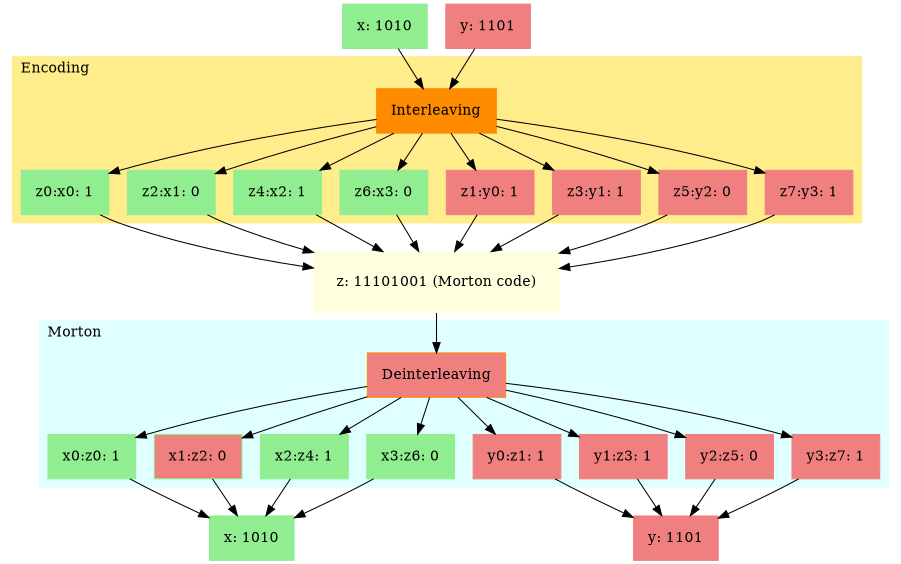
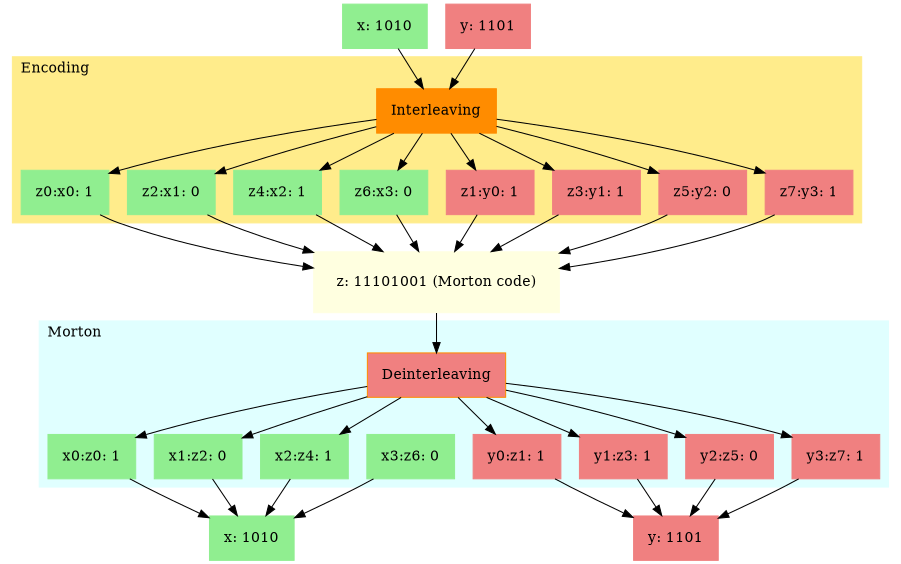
edge "Deinterleaving" -> "x3:z6: 0": removed
node "x1:z2: 0": fillcolor lightcoral -> lightgreen
